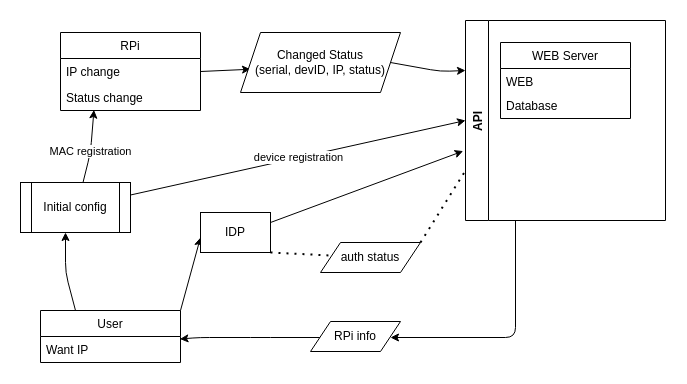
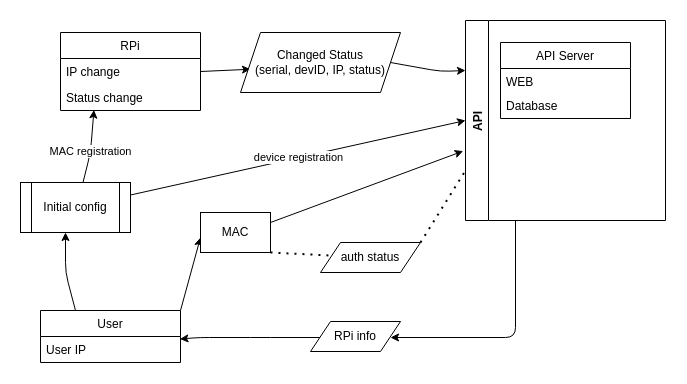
node "WEB Server": label "WEB Server" -> "API Server"
node "IDP": label "IDP" -> "MAC"
node "Want IP": label "Want IP" -> "User IP"
